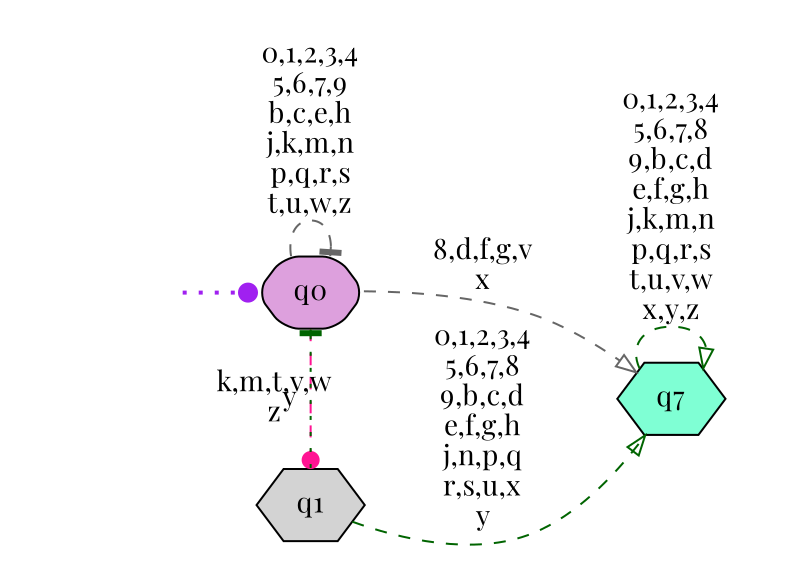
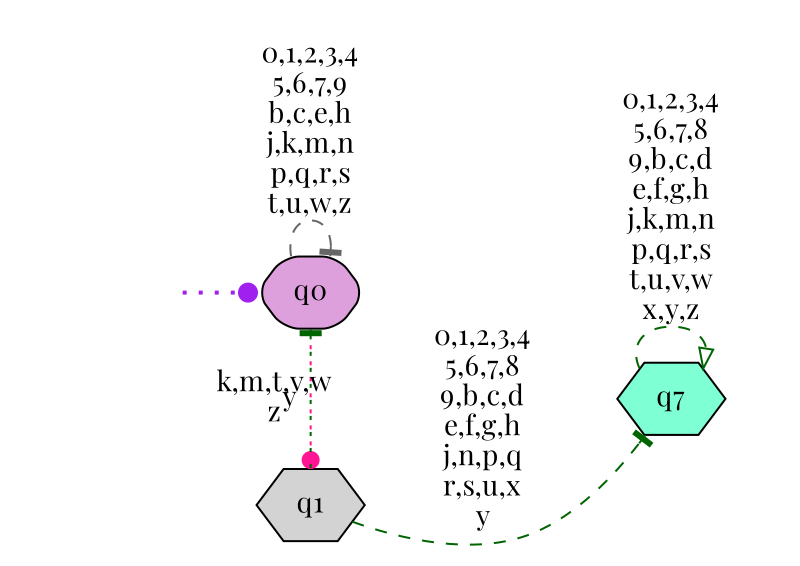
edge "q0" -> "q7": removed, label "8,d,f,g,v x"
edge "q0" -> "q1": style dashed -> dotted
edge "q1" -> "q7": arrowhead onormal -> tee
